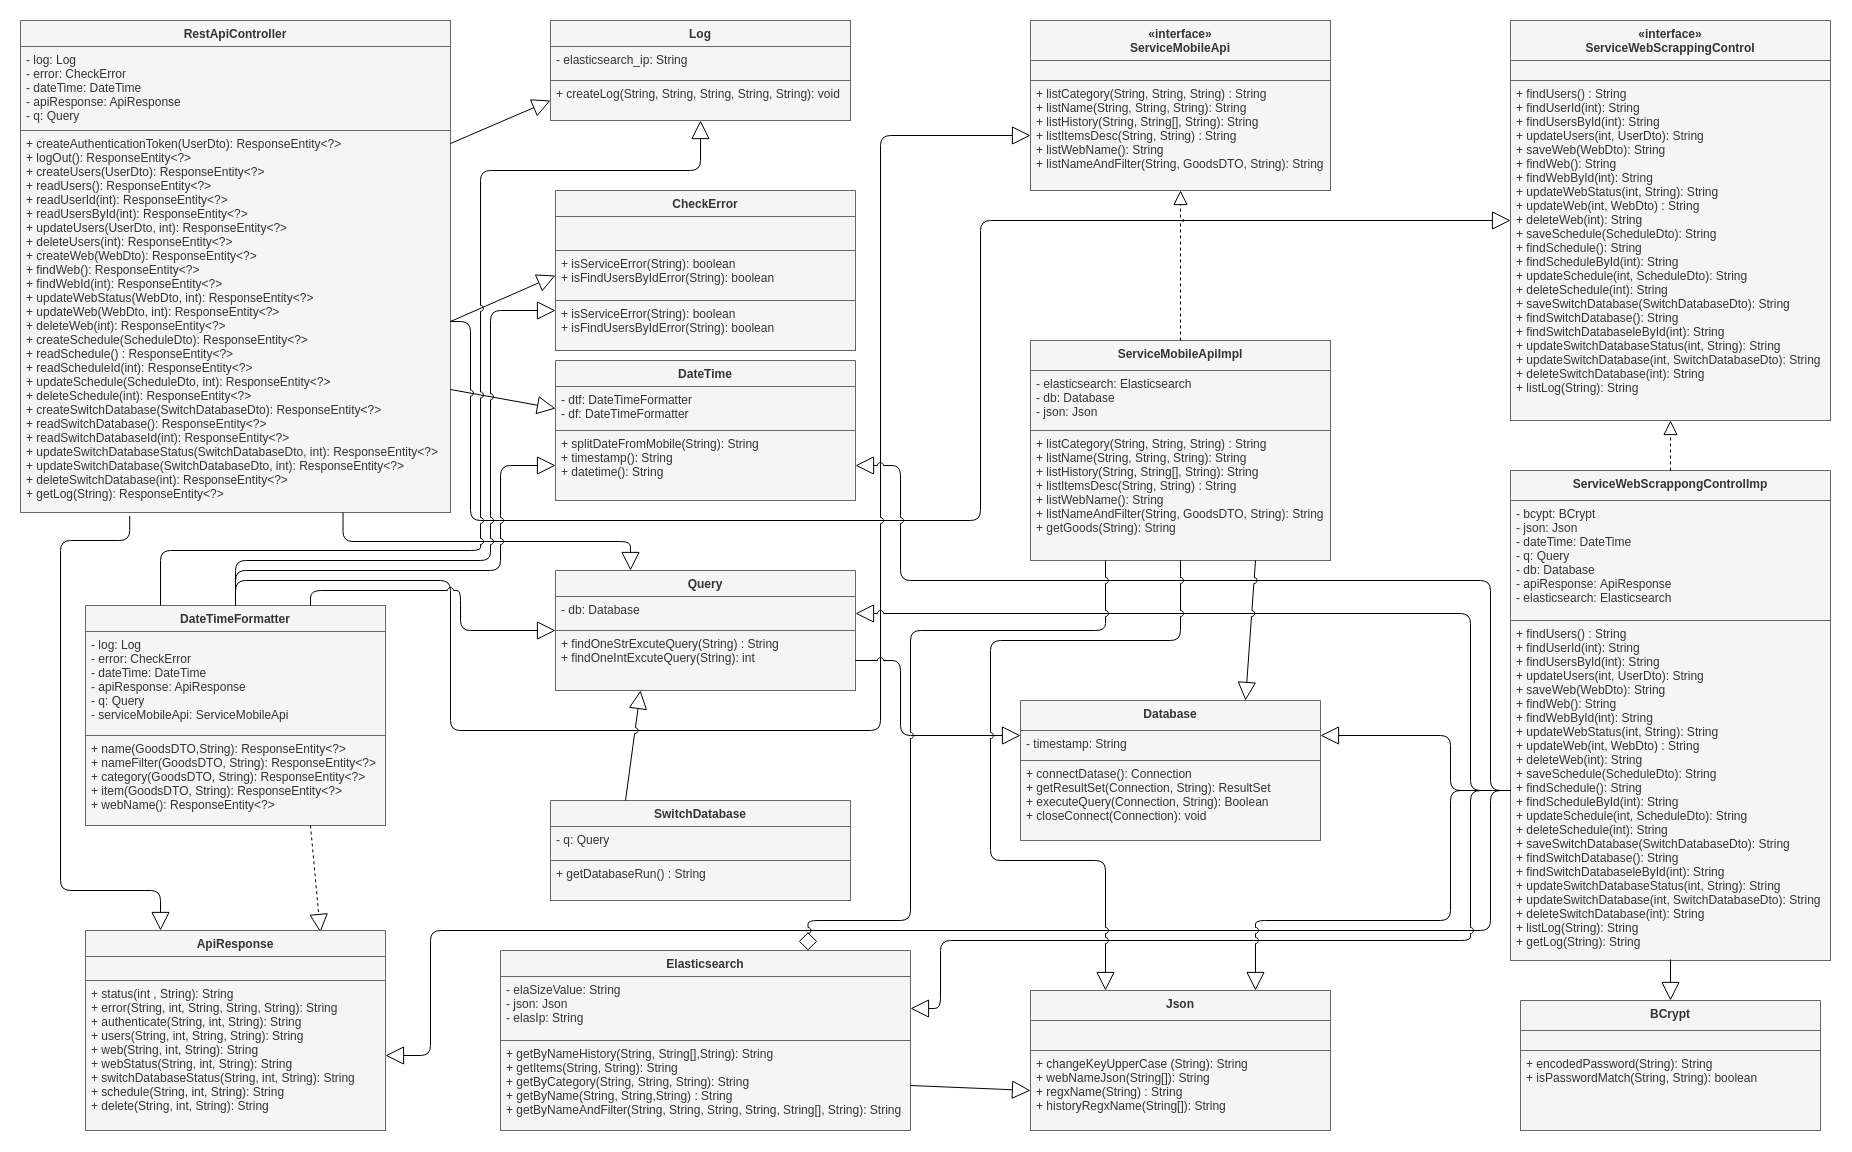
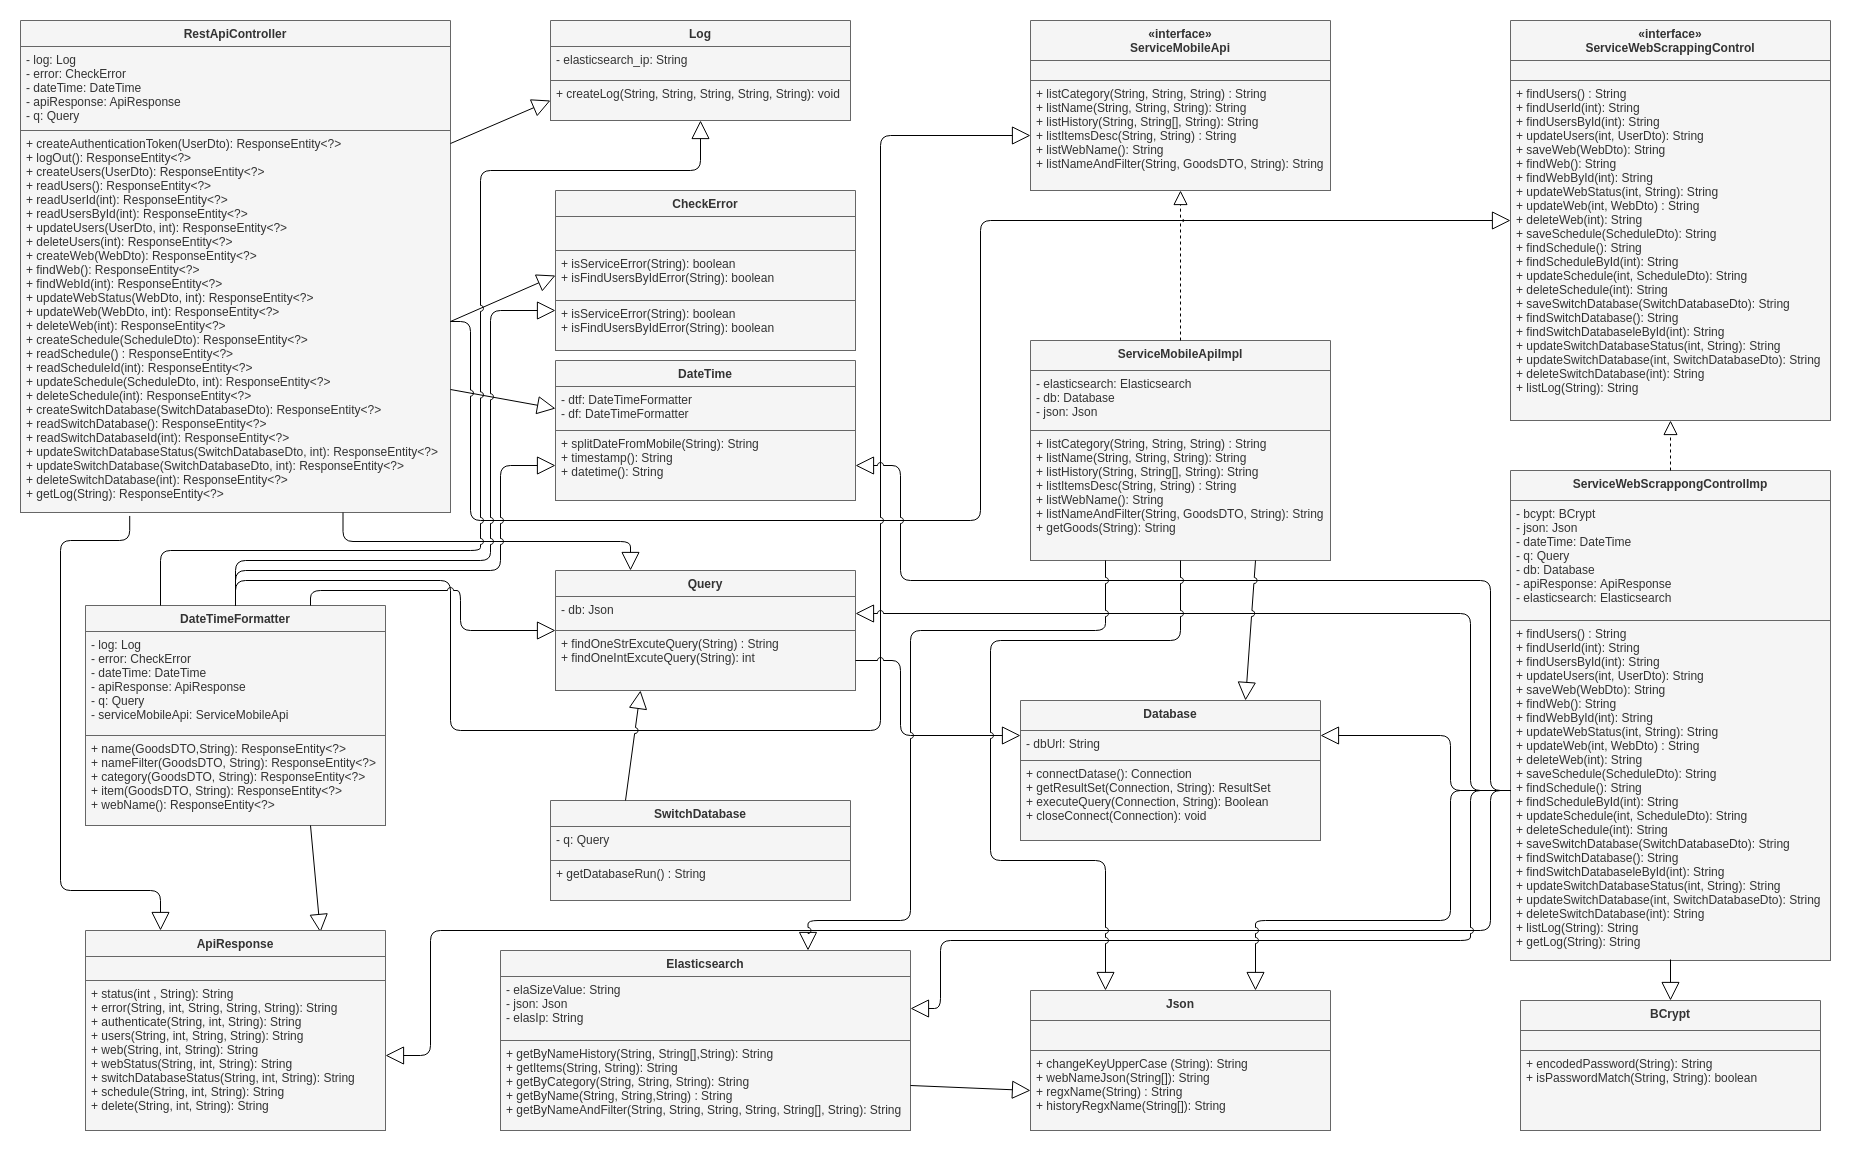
node "- db: Database": label "- db: Database" -> "- db: Json"
node "- timestamp: String": label "- timestamp: String" -> "- dbUrl: String"
edge "DateTimeFormatter" -> "ApiResponse": style dashed -> solid
edge "ServiceMobileApiImpl" -> "Elasticsearch": arrowhead diamond -> block
